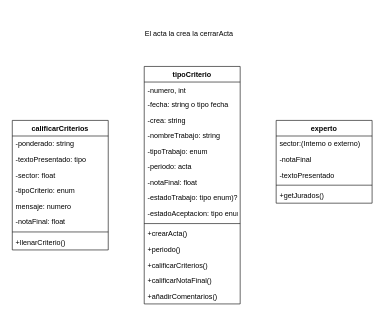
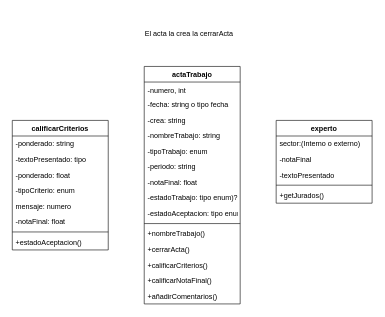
node "tipoCriterio": label "tipoCriterio" -> "actaTrabajo"
node "-periodo: acta": label "-periodo: acta" -> "-periodo: string"
node "-sector: float": label "-sector: float" -> "-ponderado: float"
node "+crearActa()": label "+crearActa()" -> "+nombreTrabajo()"
node "+llenarCriterio()": label "+llenarCriterio()" -> "+estadoAceptacion()"
node "+periodo()": label "+periodo()" -> "+cerrarActa()"
